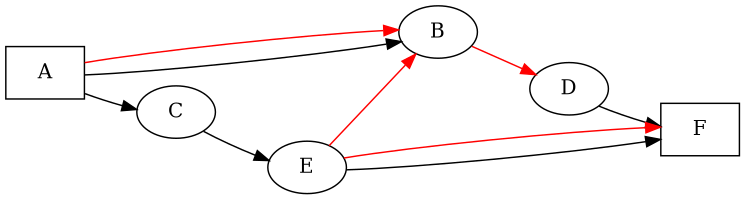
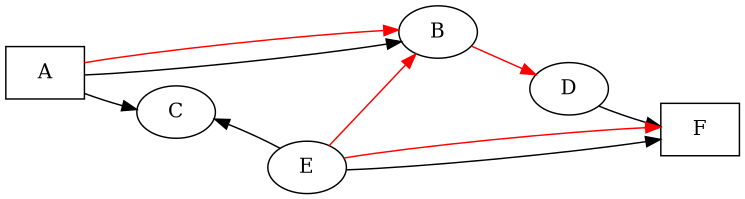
edge "C" -> "E": reversed
